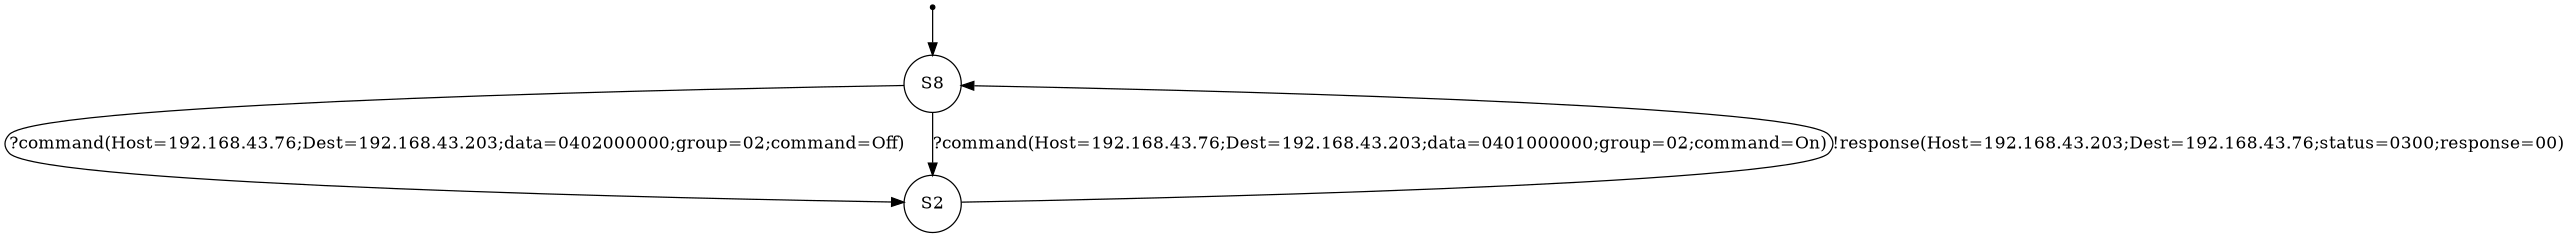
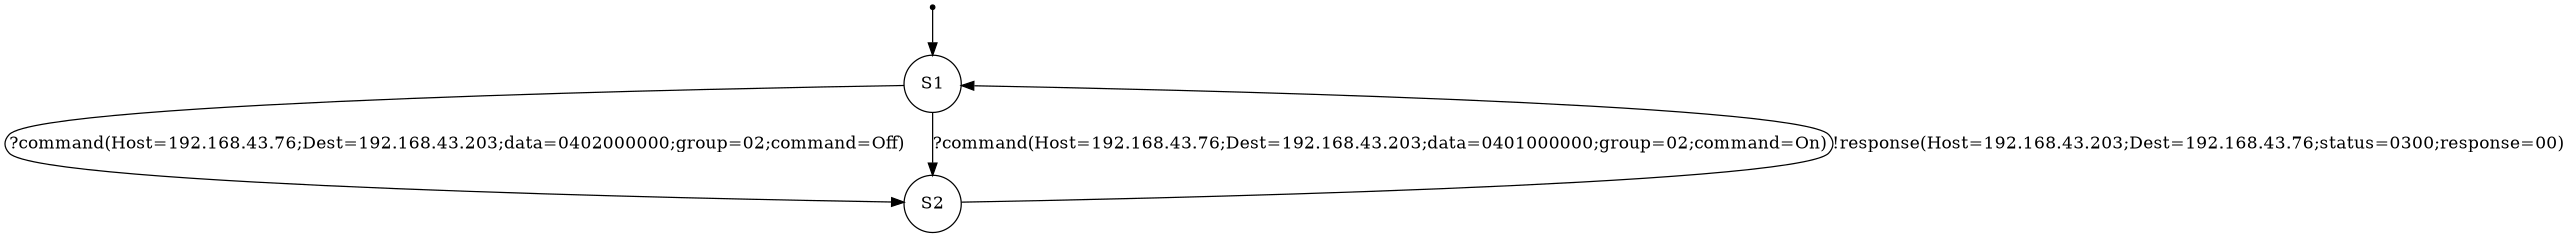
node "S8": label "S8" -> "S1"
